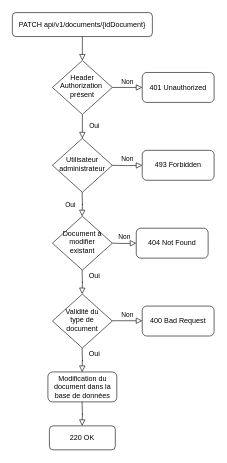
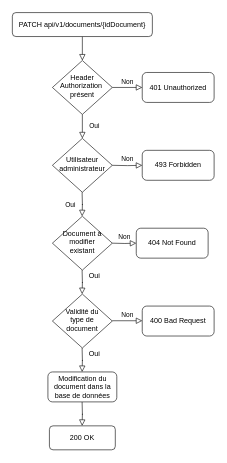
node "220 OK": label "220 OK" -> "200 OK"
